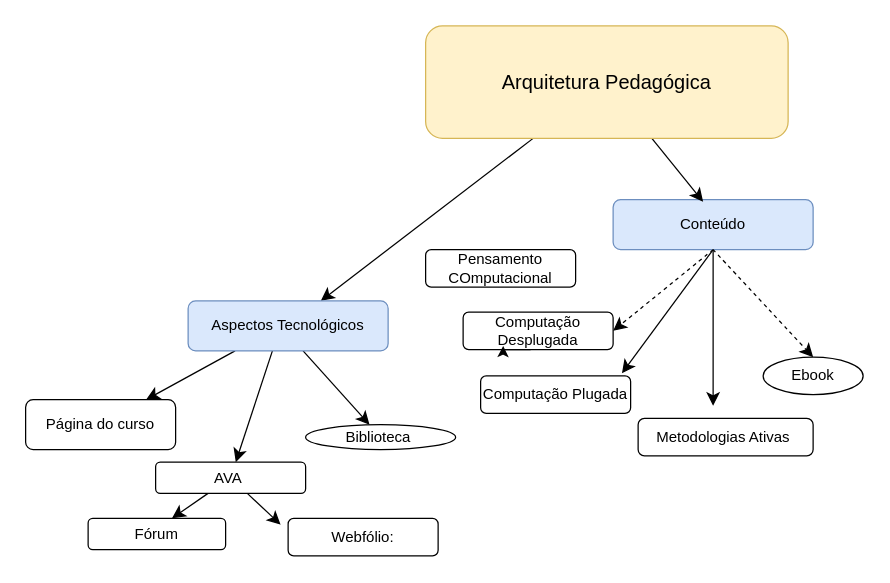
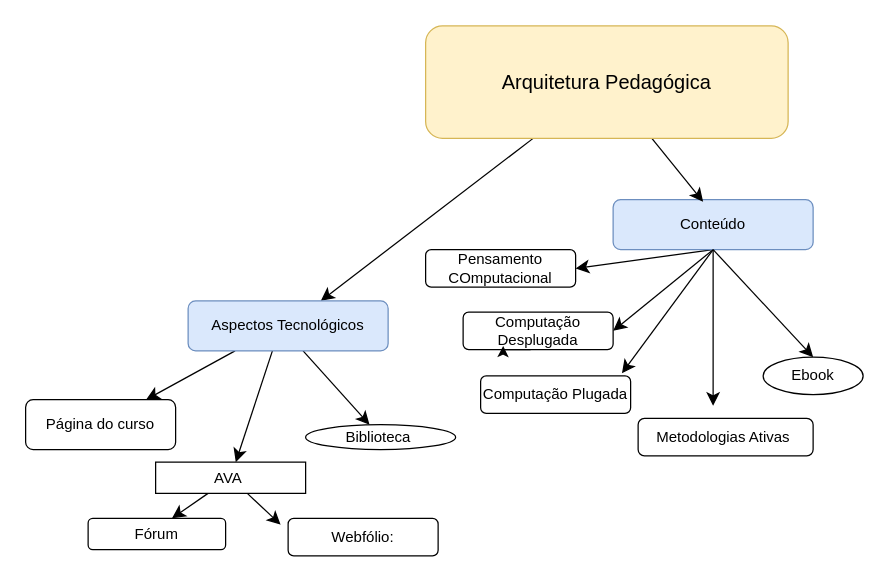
edge "Conteúdo" -> "Pensamento COmputacional": added
edge "Conteúdo" -> "Computação Desplugada": style dashed -> solid
edge "Conteúdo" -> "Ebook": style dashed -> solid
node "AVA": shape rounded rectangle -> rectangle
